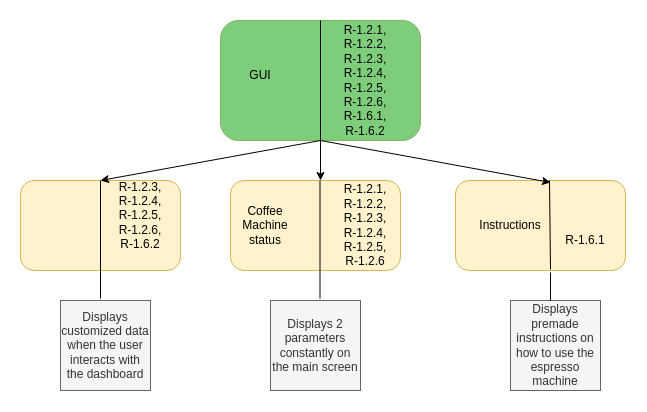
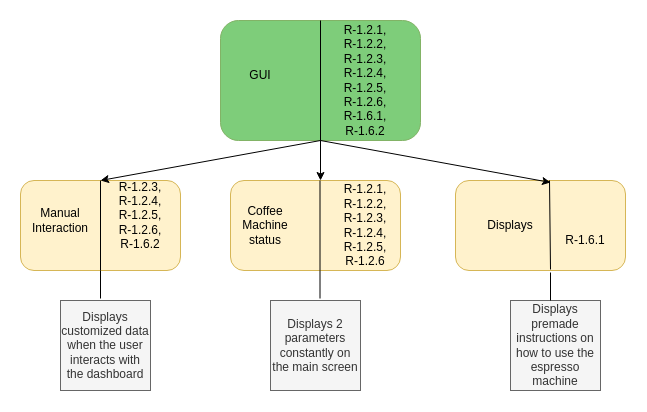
node "Manual Interaction": added
node "Instructions": label "Instructions" -> "Displays"
